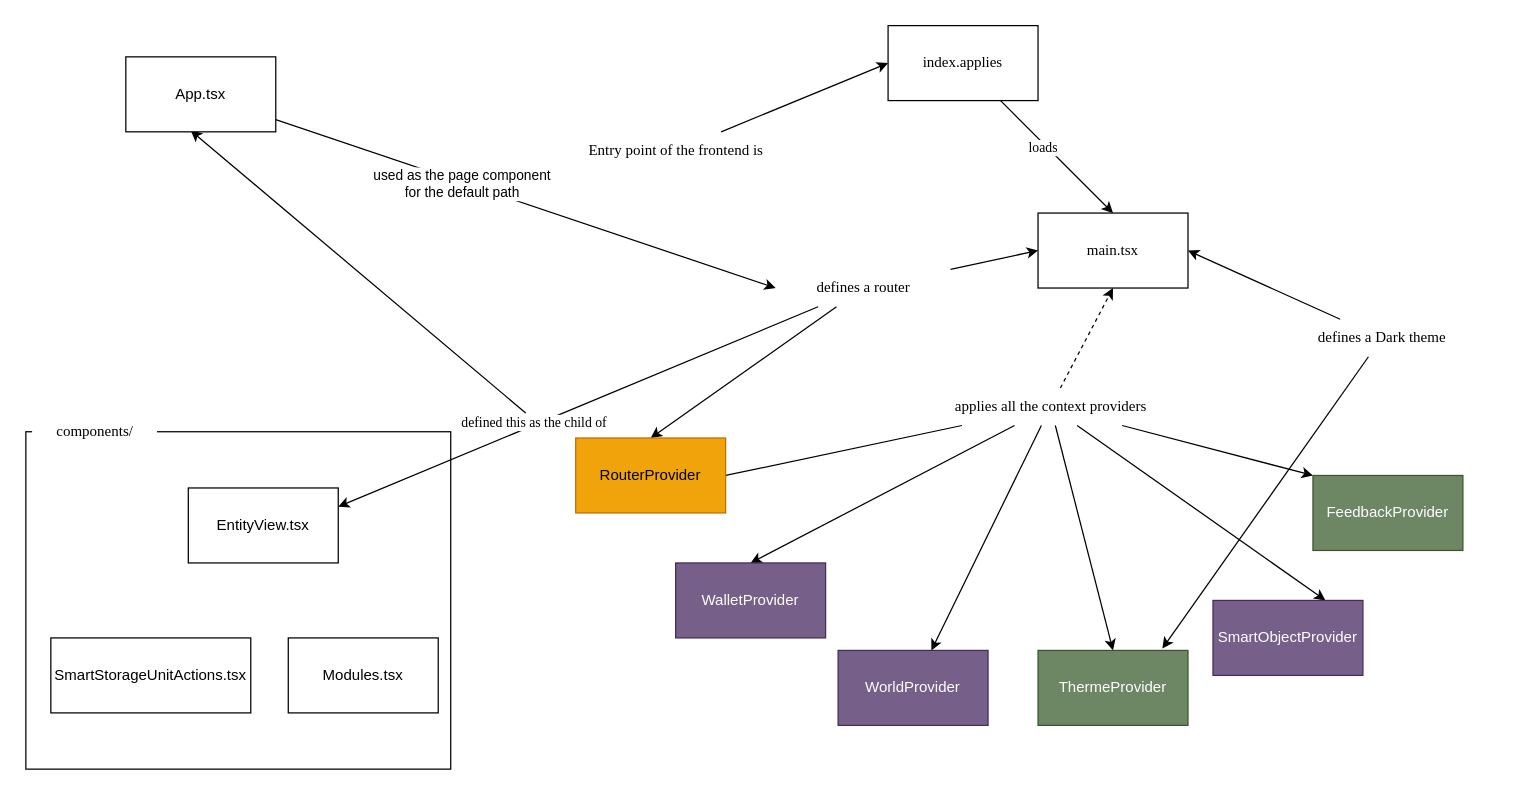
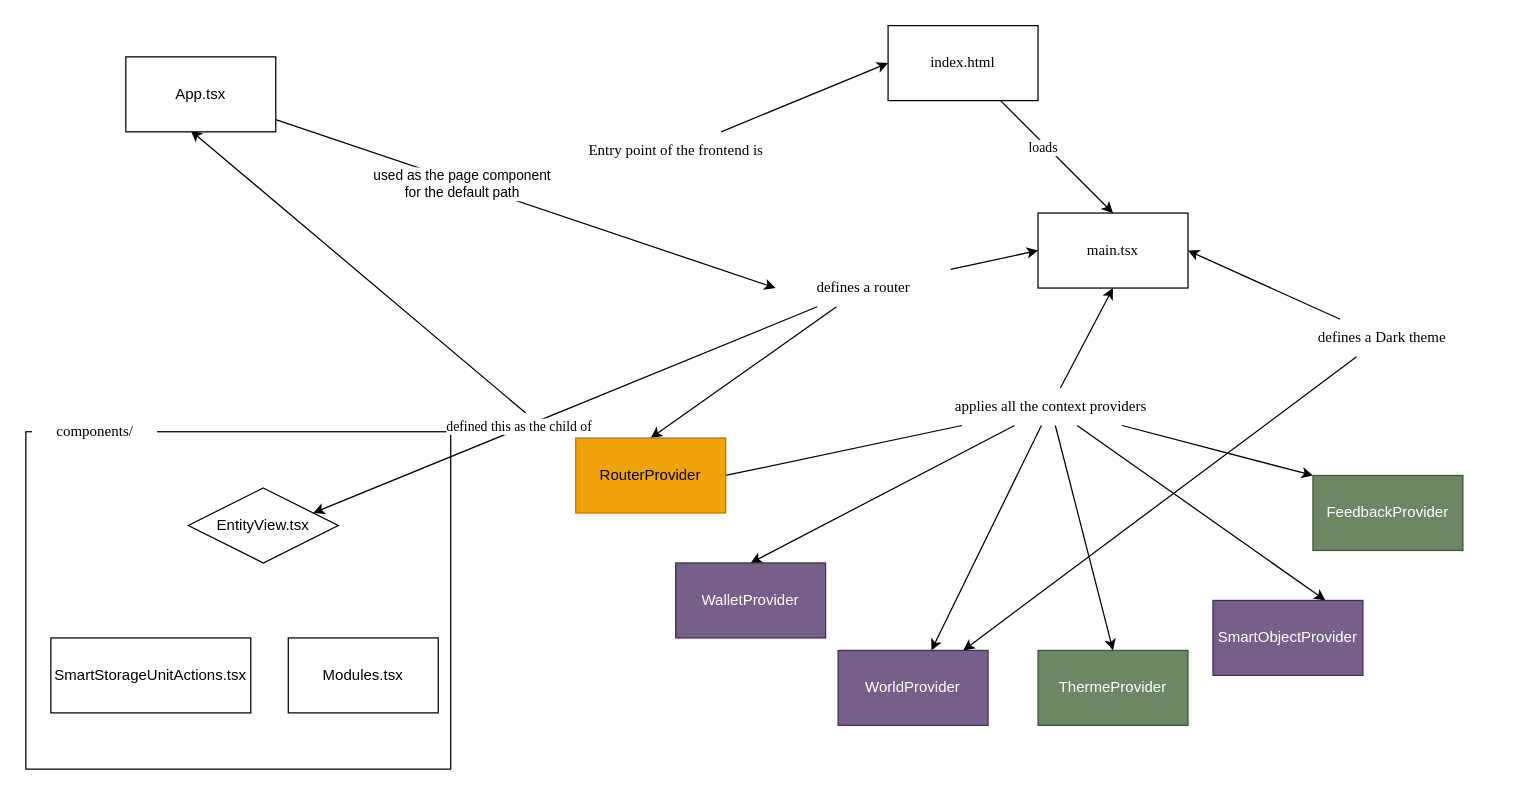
node "index.applies": label "index.applies" -> "index.html"
edge "applies all the context providers" -> "main.tsx": style dashed -> solid
edge "defines a Dark theme" -> "ThermeProvider": now "defines a Dark theme" -> "WorldProvider"
node "EntityView.tsx": shape rectangle -> diamond
